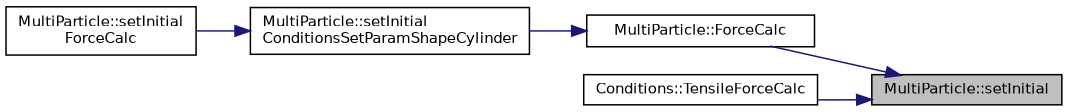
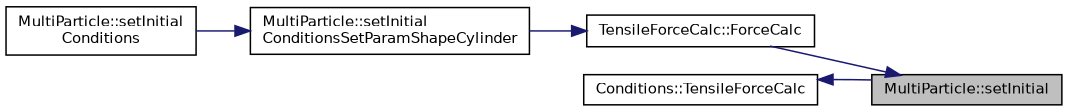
node "MultiParticle::setInitial ForceCalc": label "MultiParticle::setInitial ForceCalc" -> "MultiParticle::setInitial Conditions"
node "MultiParticle::ForceCalc": label "MultiParticle::ForceCalc" -> "TensileForceCalc::ForceCalc"
edge "Conditions::TensileForceCalc" -> "MultiParticle::setInitial": reversed
